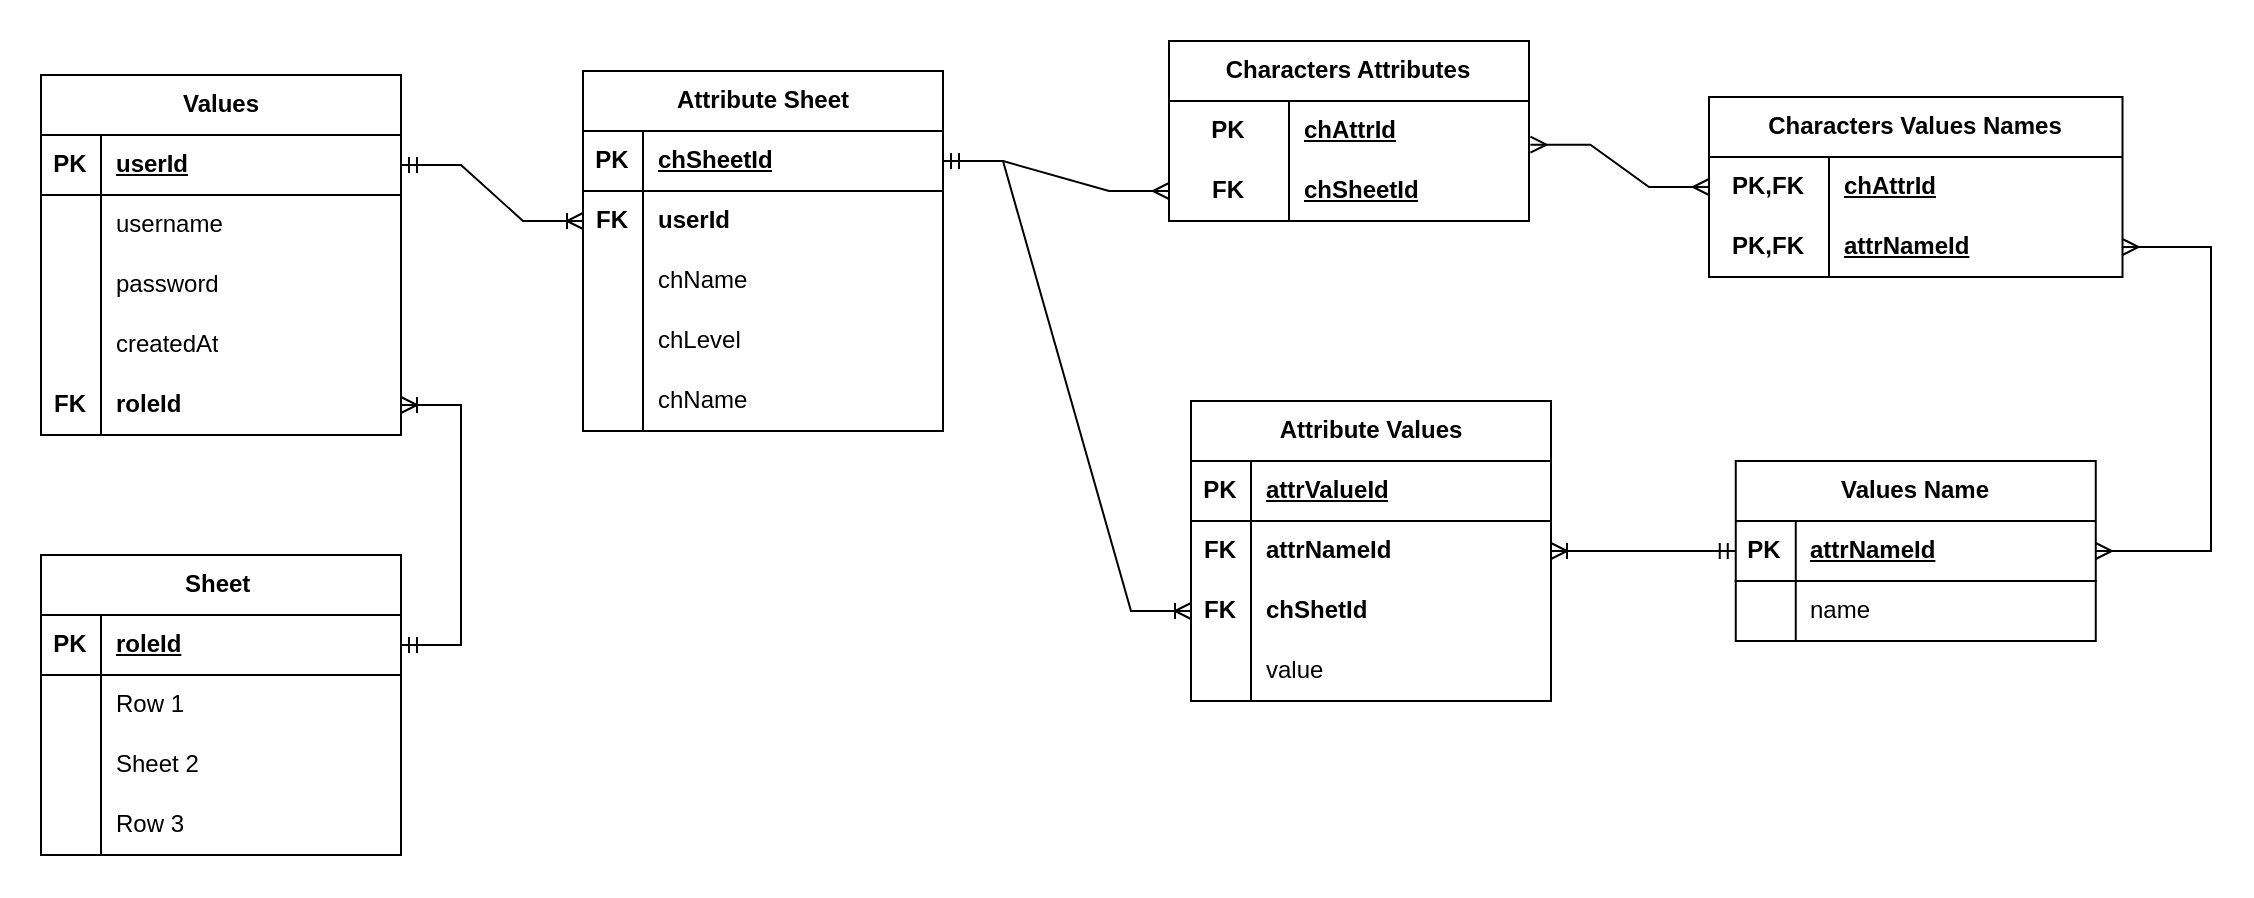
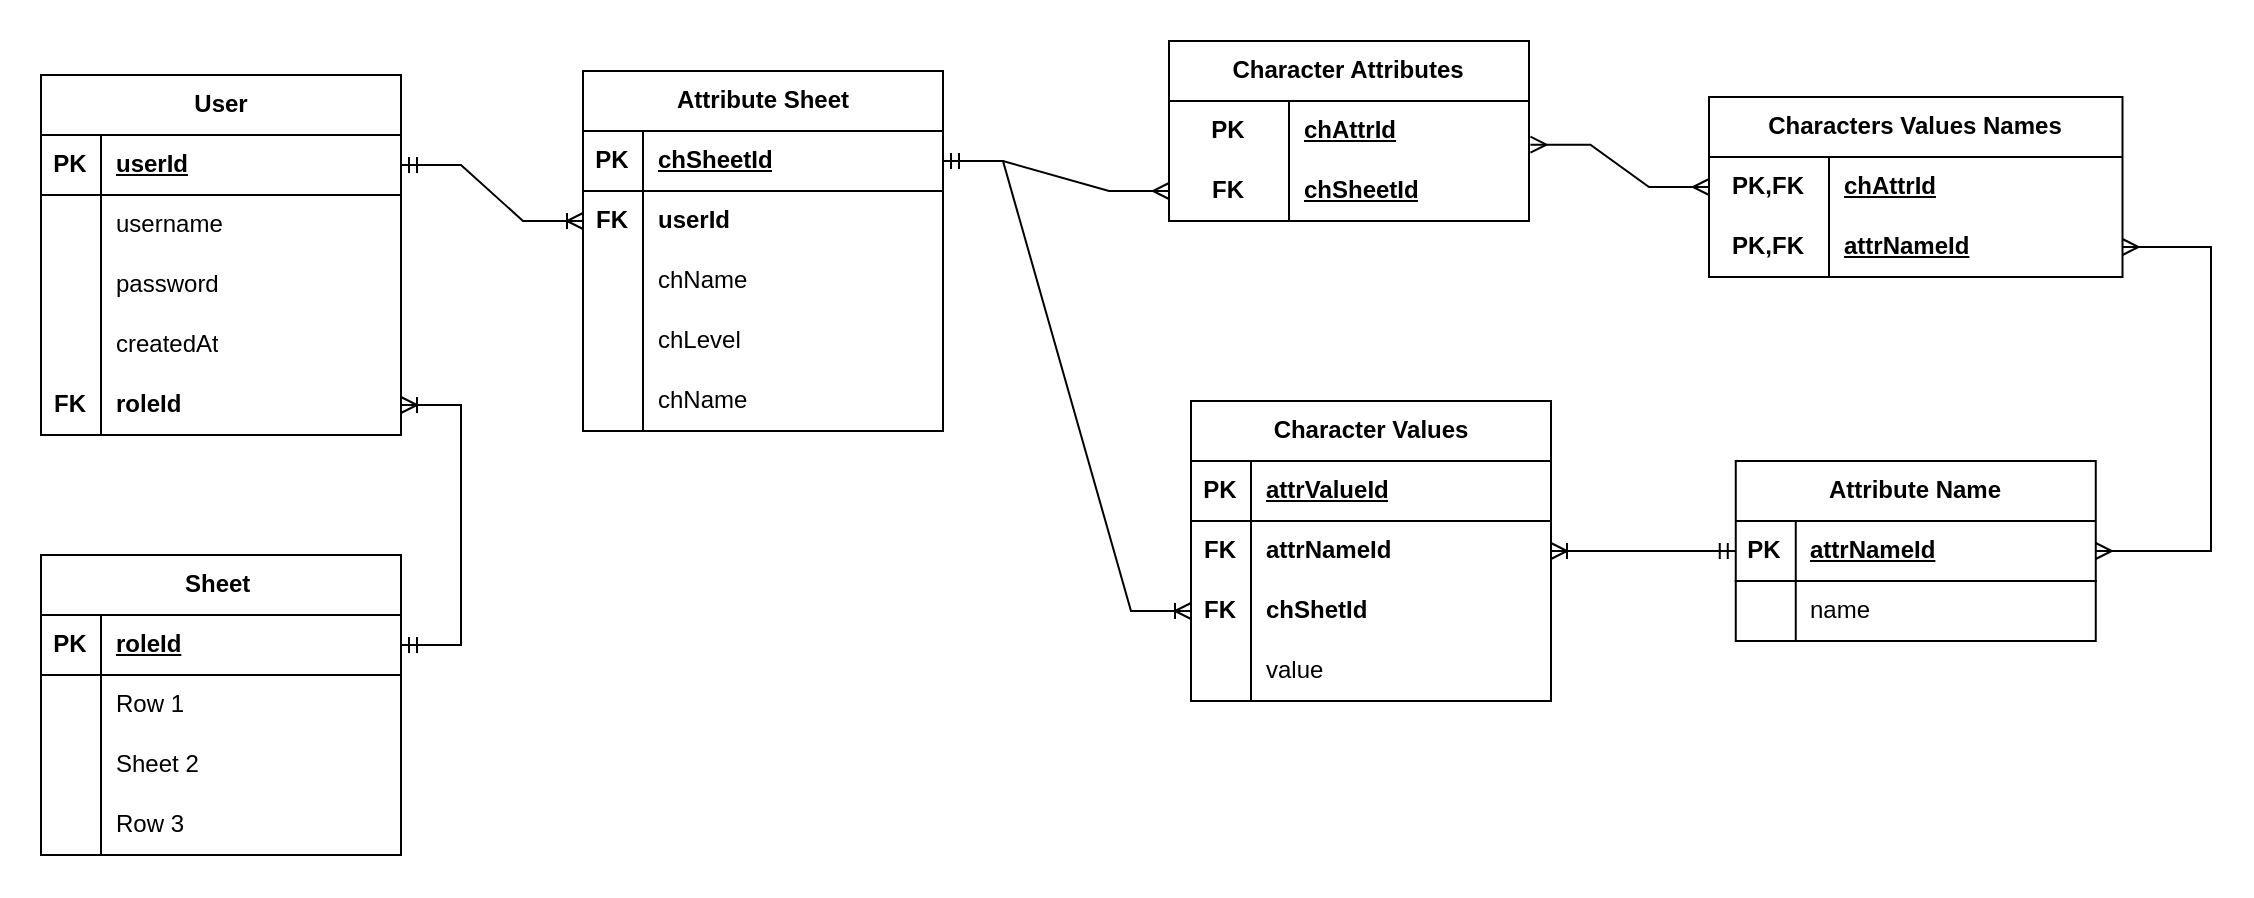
node "Characters Attributes": label "Characters Attributes" -> "Character Attributes"
node "Values": label "Values" -> "User"
node "Attribute Values": label "Attribute Values" -> "Character Values"
node "Values Name": label "Values Name" -> "Attribute Name"
